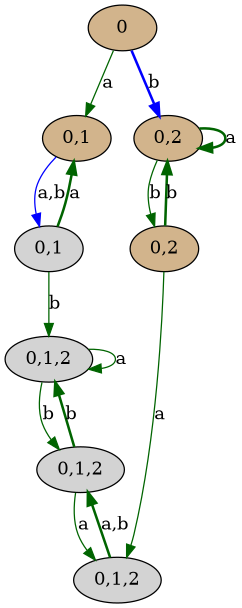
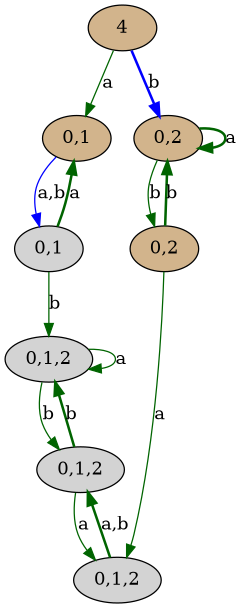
node "0": label "0" -> "4"
